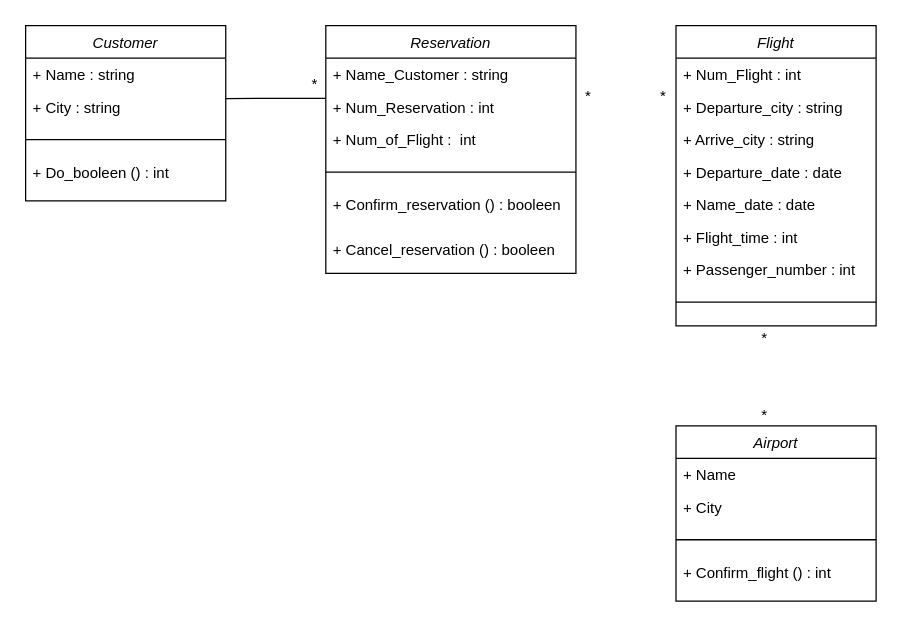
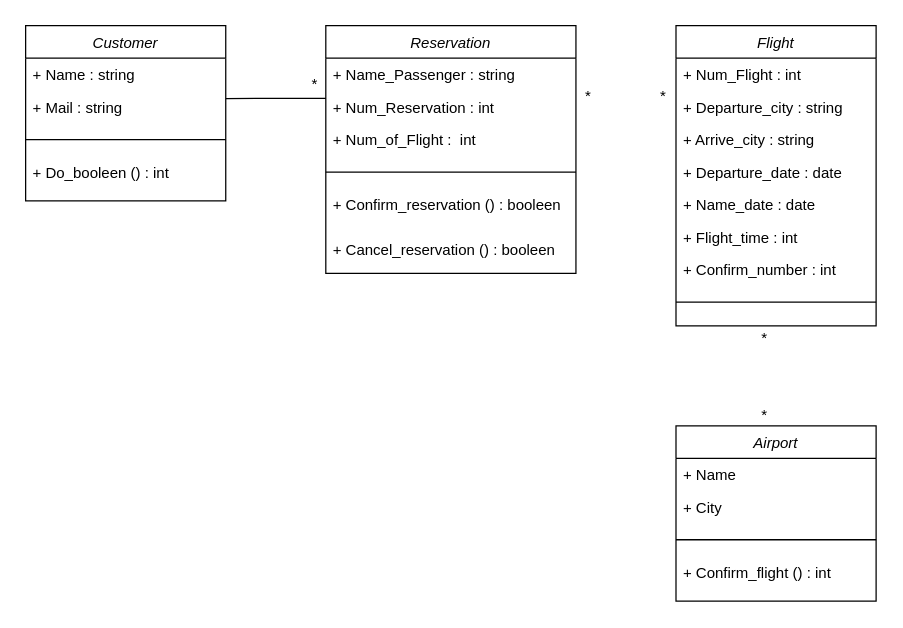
node "+ Name_Customer : string": label "+ Name_Customer : string" -> "+ Name_Passenger : string"
node "+ City : string": label "+ City : string" -> "+ Mail : string"
node "+ Passenger_number : int": label "+ Passenger_number : int" -> "+ Confirm_number : int"
